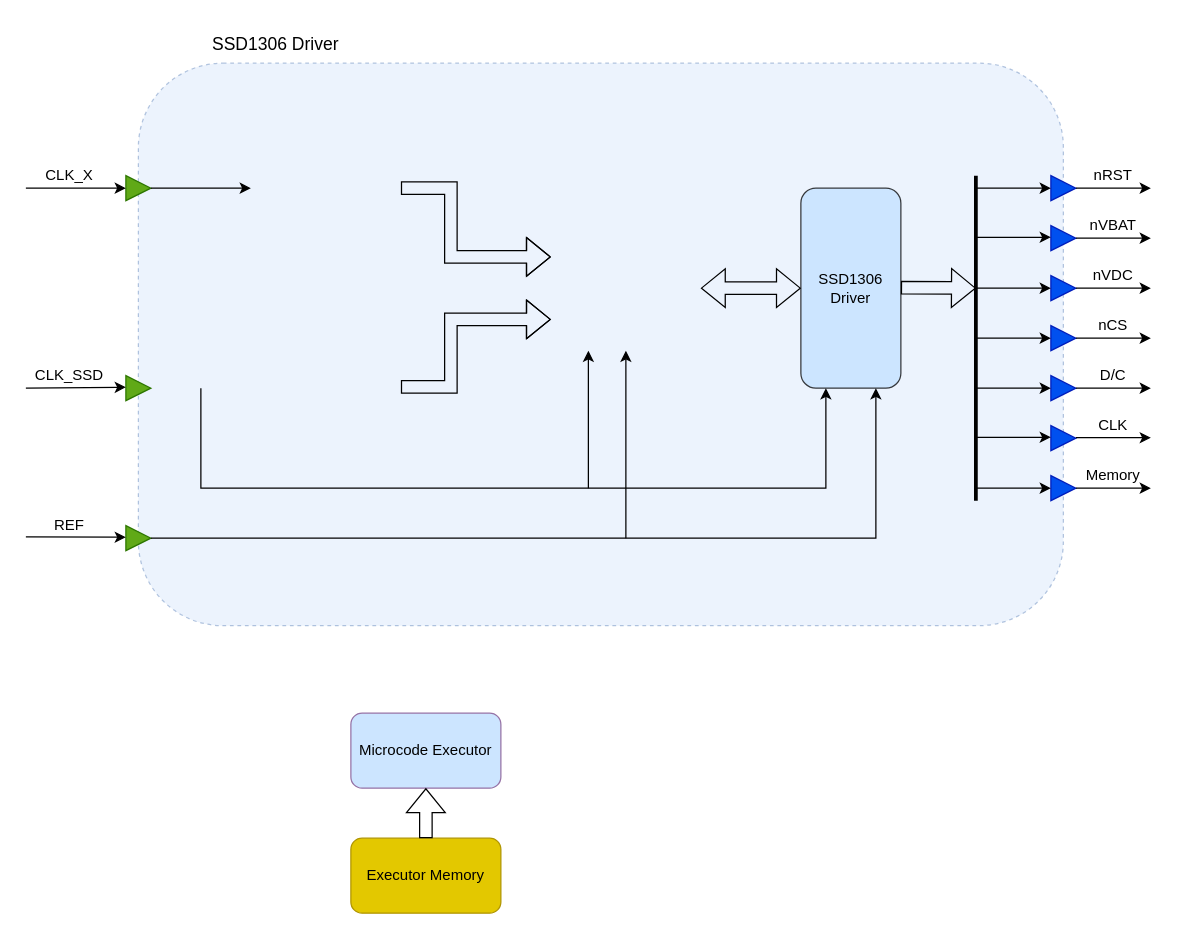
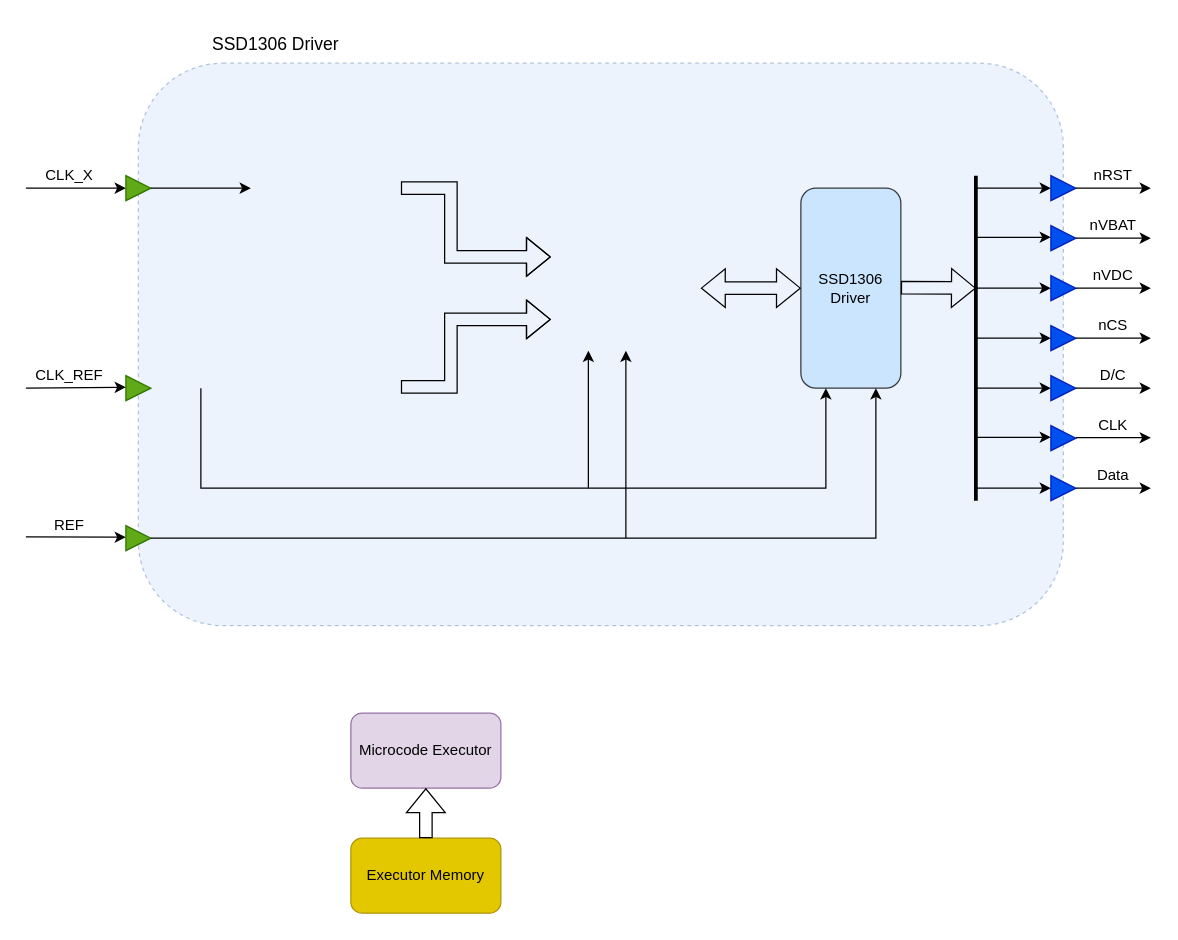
node "CLK_SSD": label "CLK_SSD" -> "CLK_REF"
node "Memory": label "Memory" -> "Data"
node "Microcode Executor": fillcolor #cce5ff -> #e1d5e7
